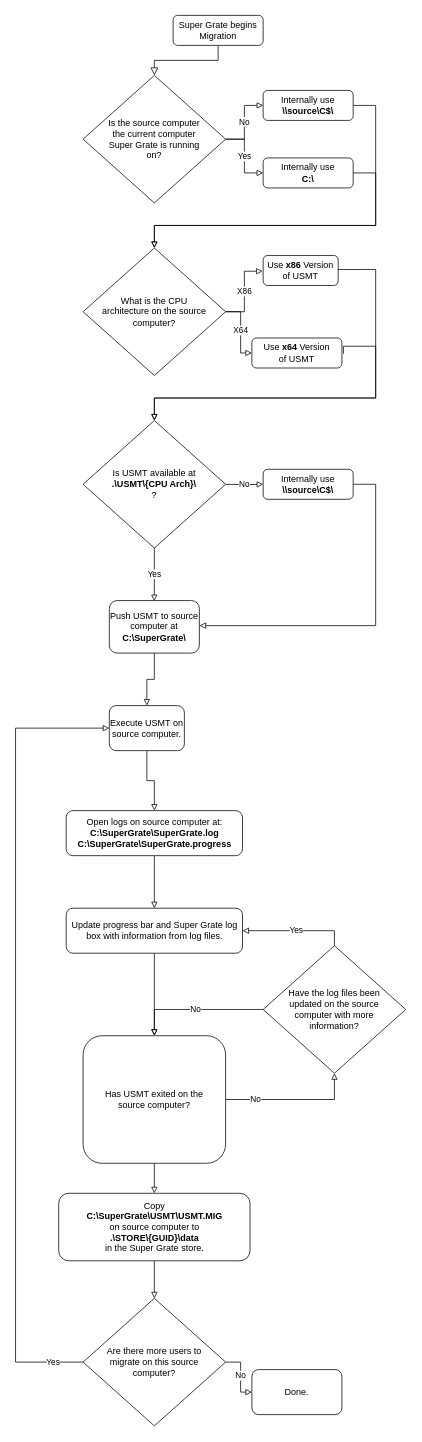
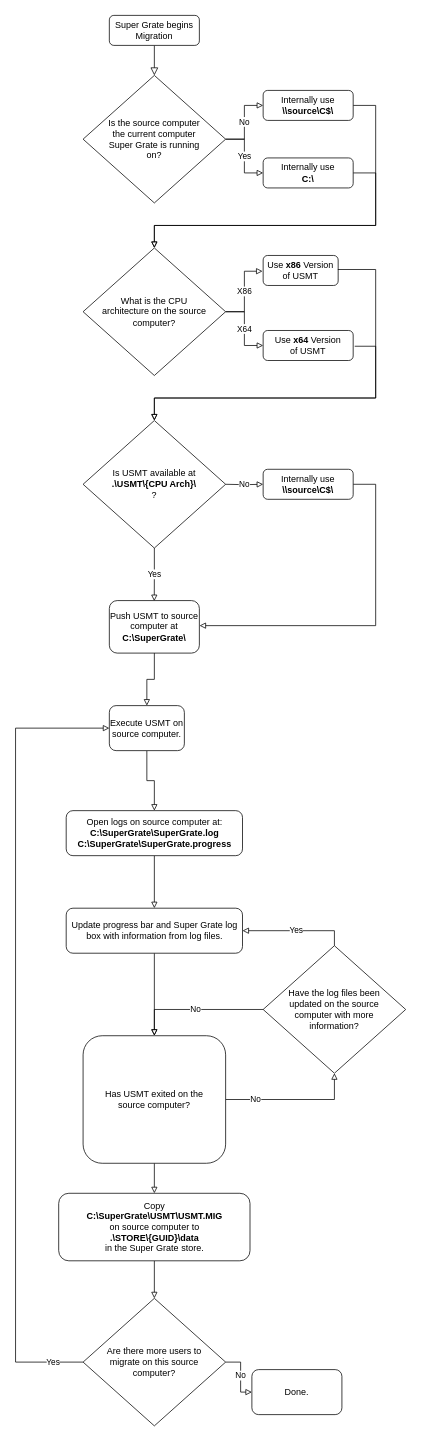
node "Super Grate begins Migration": moved (218, 30) -> (154, 30)
node "Use x64 Versionof USMT": moved (297, 353) -> (308, 345)
